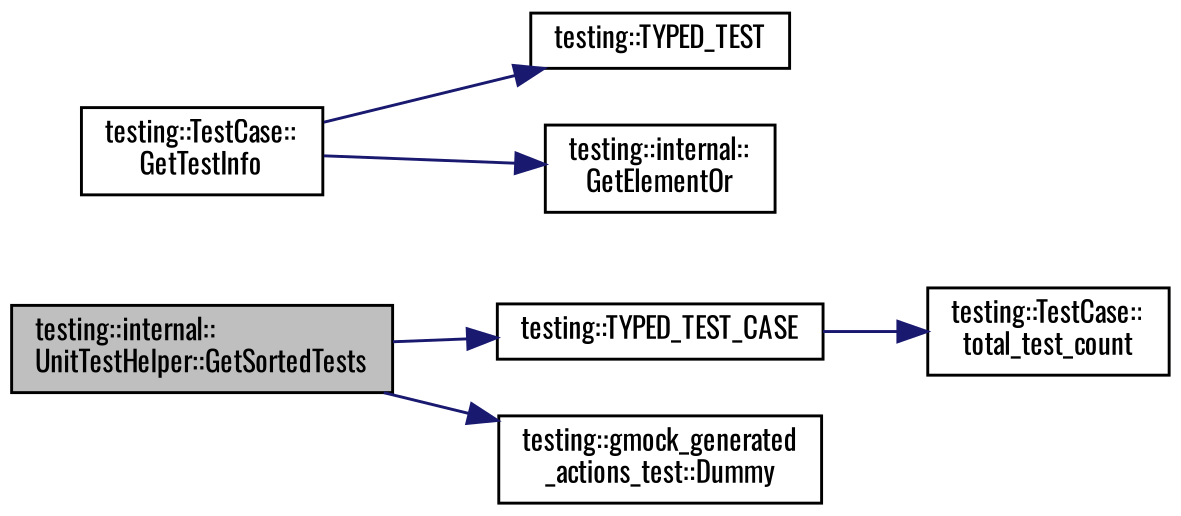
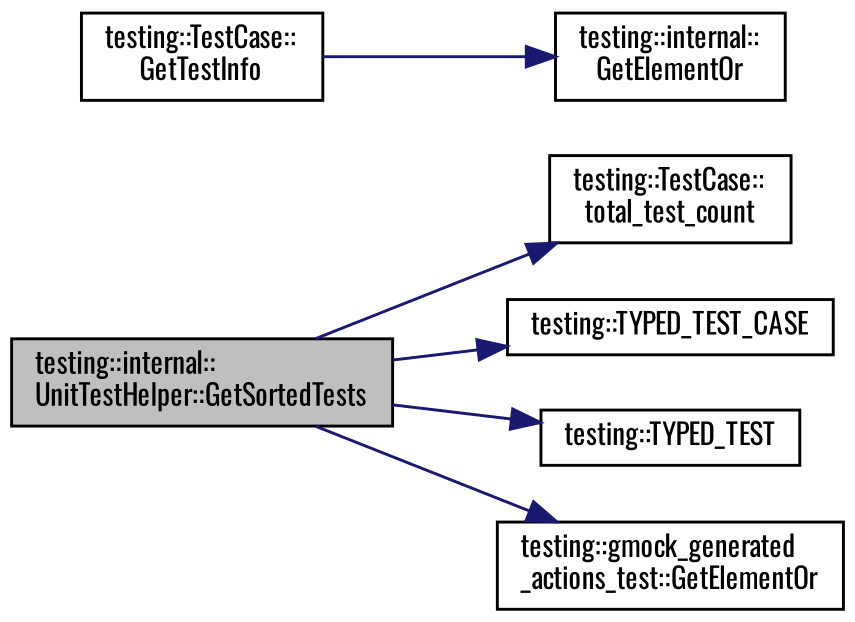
edge "testing::TestCase:: GetTestInfo" -> "testing::TYPED_TEST": now "testing::internal:: UnitTestHelper::GetSortedTests" -> "testing::TYPED_TEST"
edge "testing::TYPED_TEST_CASE" -> "testing::TestCase:: total_test_count": now "testing::internal:: UnitTestHelper::GetSortedTests" -> "testing::TestCase:: total_test_count"
node "testing::gmock_generated _actions_test::Dummy": label "testing::gmock_generated _actions_test::Dummy" -> "testing::gmock_generated _actions_test::GetElementOr"
